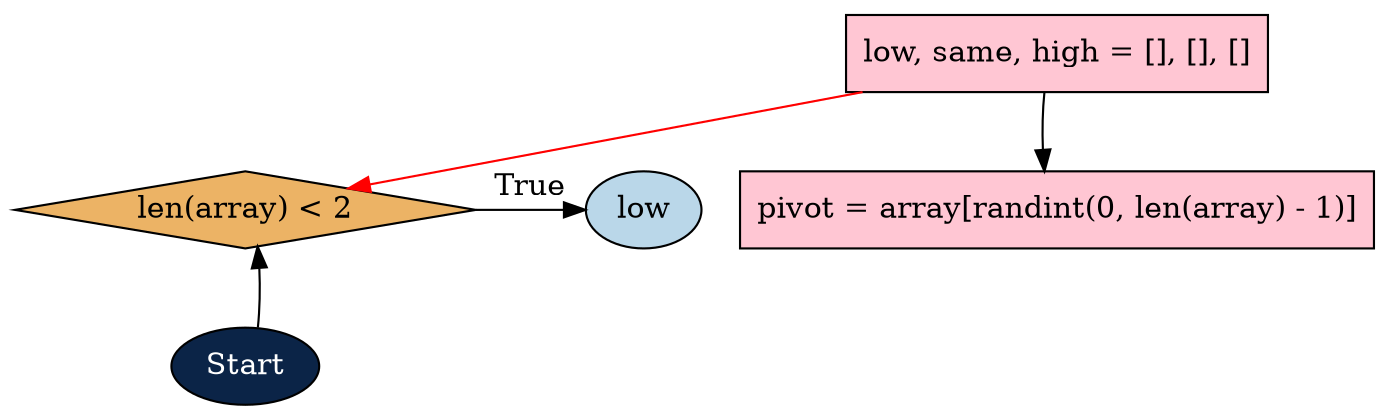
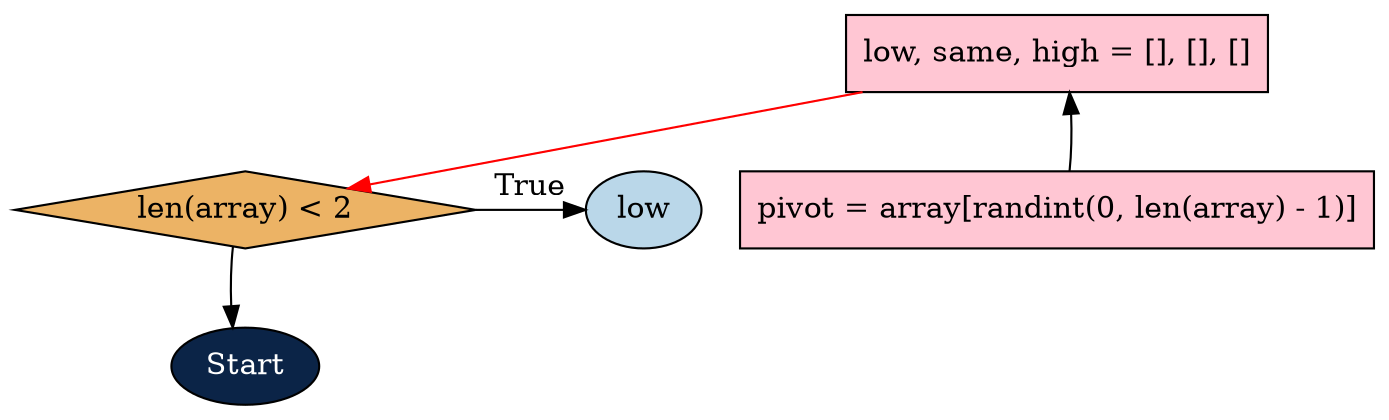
edge "low, same, high = [], [], []" -> "pivot = array[randint(0, len(array) - 1)]": reversed
edge "Start" -> "len(array) < 2": reversed
